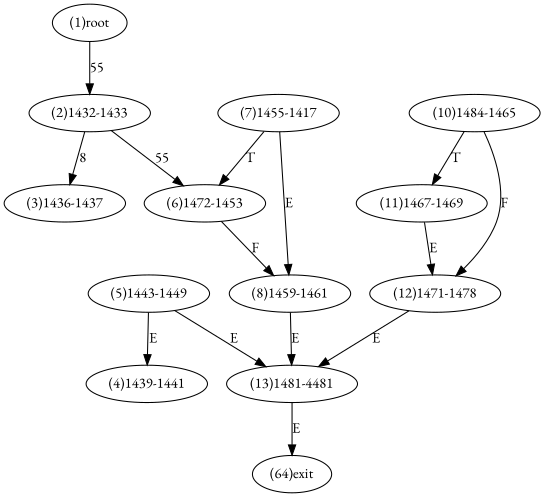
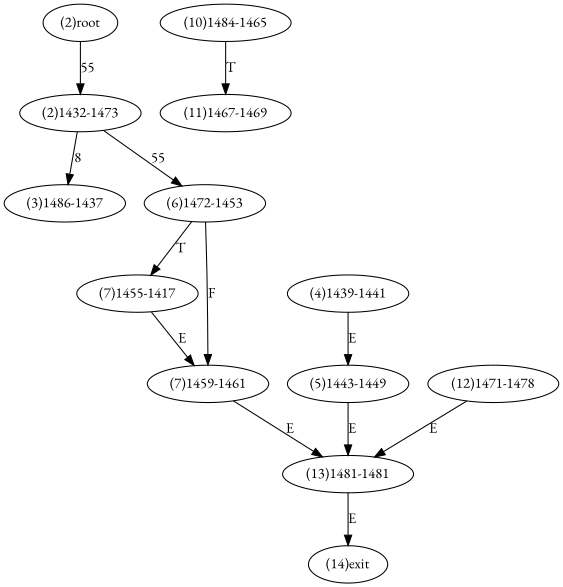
node "(1)root": label "(1)root" -> "(2)root"
node "(2)1432-1433": label "(2)1432-1433" -> "(2)1432-1473"
edge "(7)1455-1417" -> "(6)1472-1453": reversed
node "(3)1436-1437": label "(3)1436-1437" -> "(3)1486-1437"
edge "(10)1484-1465" -> "(12)1471-1478": removed, label "F"
edge "(11)1467-1469" -> "(12)1471-1478": removed, label "E"
node "(8)1459-1461": label "(8)1459-1461" -> "(7)1459-1461"
edge "(5)1443-1449" -> "(4)1439-1441": reversed
node "(13)1481-4481": label "(13)1481-4481" -> "(13)1481-1481"
node "(64)exit": label "(64)exit" -> "(14)exit"
